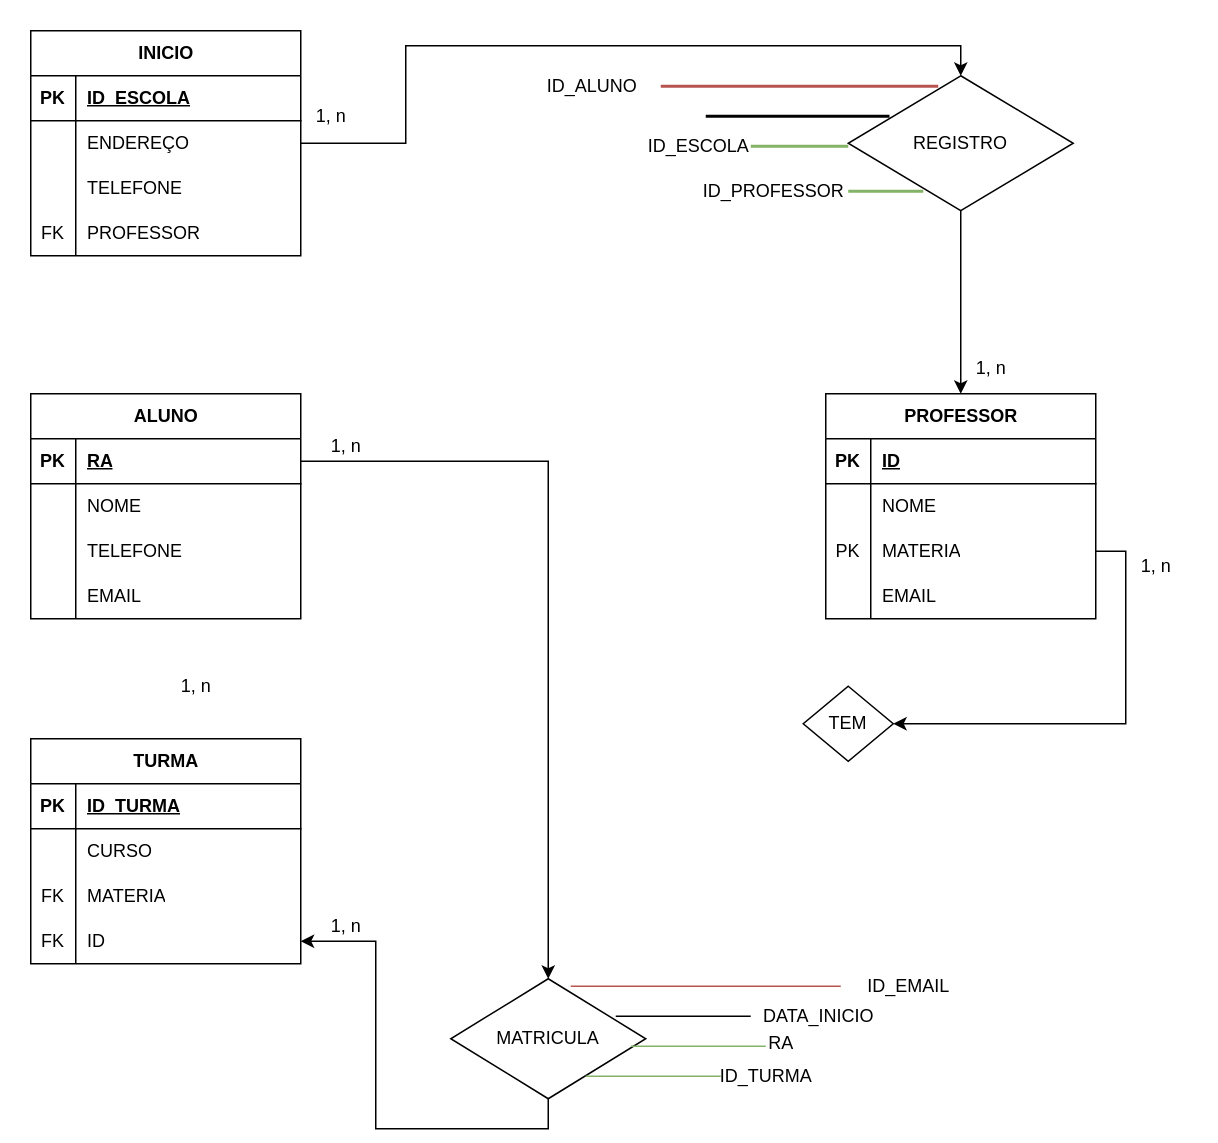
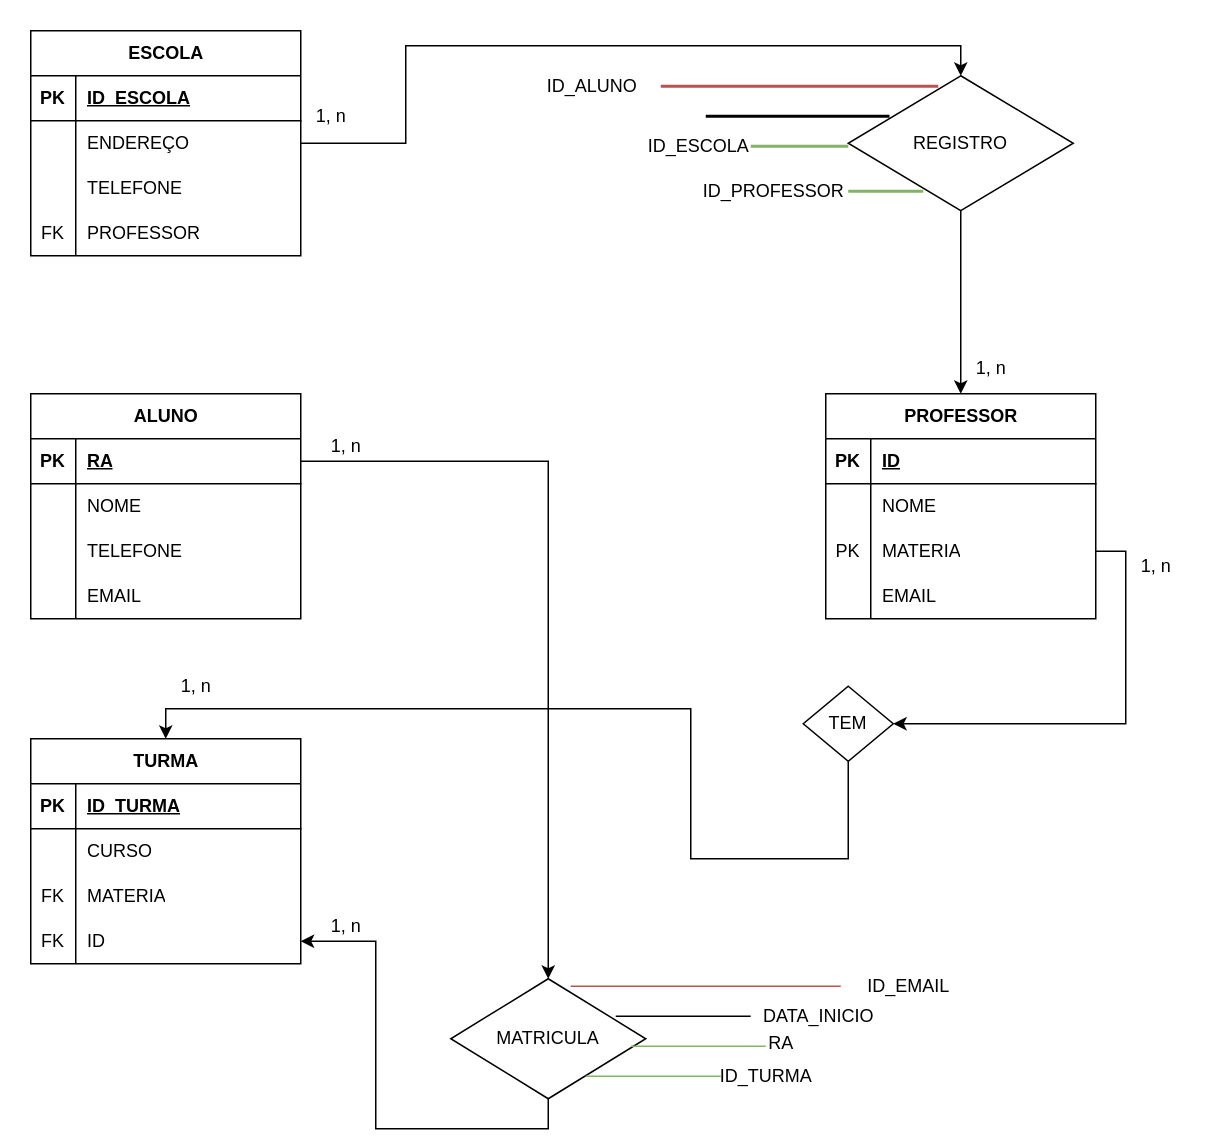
node "INICIO": label "INICIO" -> "ESCOLA"
edge "TEM" -> "TURMA": added
